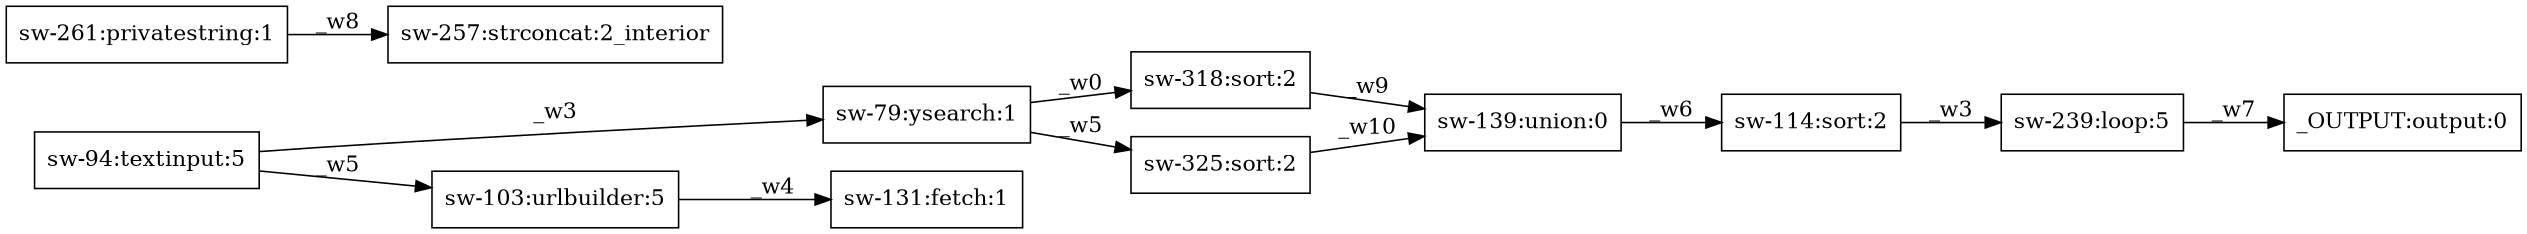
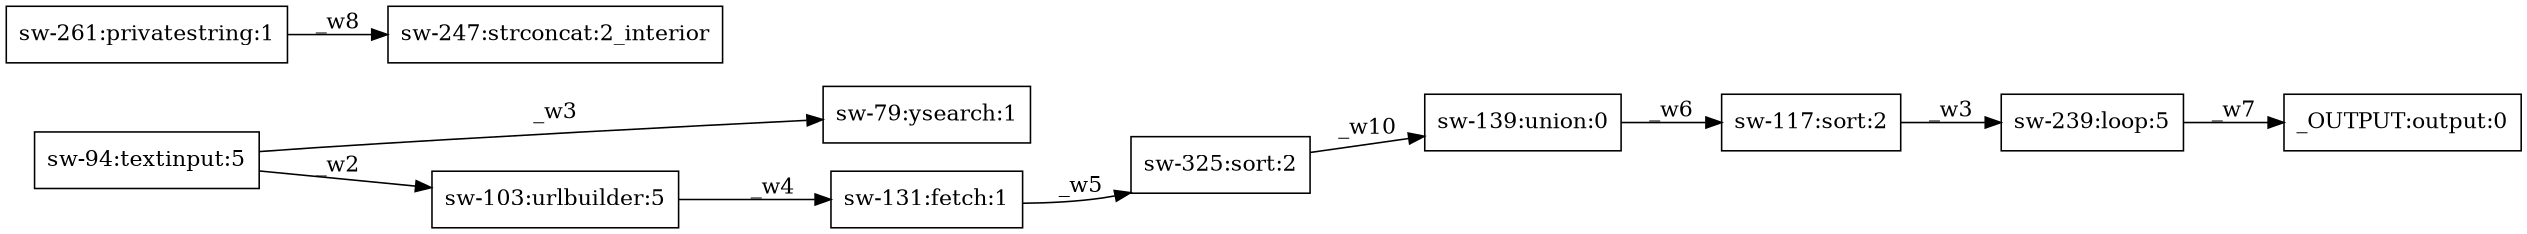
node "sw-257:strconcat:2_interior": label "sw-257:strconcat:2_interior" -> "sw-247:strconcat:2_interior"
node "sw-318:sort:2": removed
node "sw-114:sort:2": label "sw-114:sort:2" -> "sw-117:sort:2"
edge "sw-79:ysearch:1" -> "sw-325:sort:2": now "sw-131:fetch:1" -> "sw-325:sort:2"
edge "sw-94:textinput:5" -> "sw-103:urlbuilder:5": label "_w5" -> "_w2"
